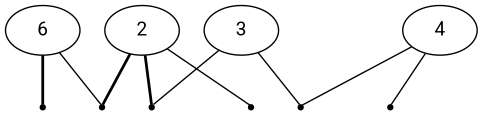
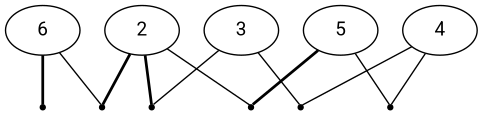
node "5": added
